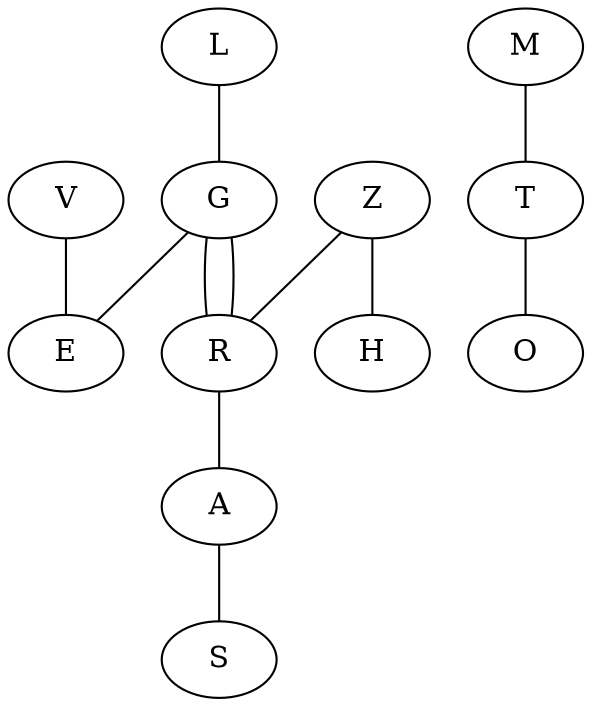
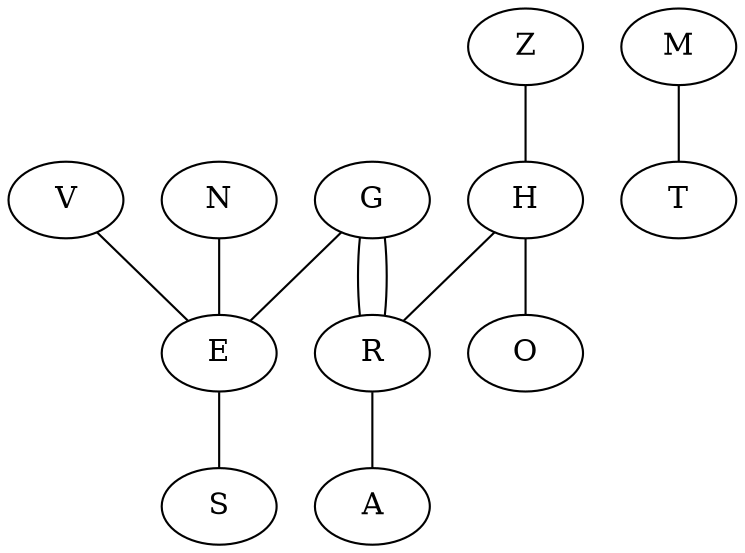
node "L": removed
node "N": added
edge "Z" -- "R": now "H" -- "R"
edge "T" -- "O": now "H" -- "O"
edge "A" -- "S": now "E" -- "S"
